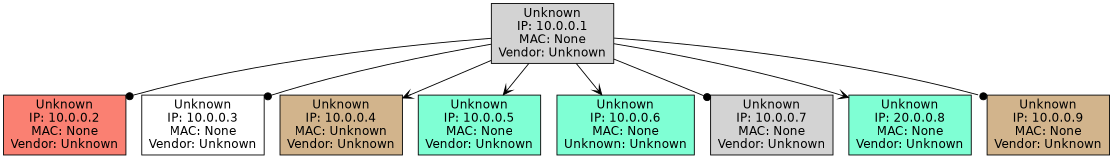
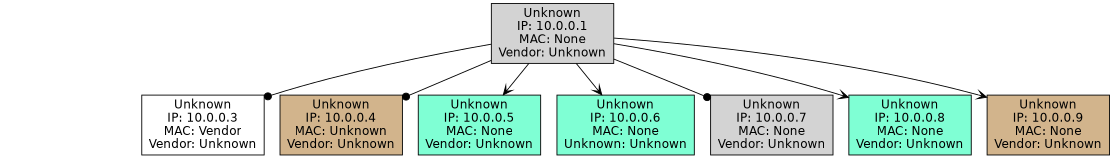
edge "Unknown IP: 10.0.0.1 MAC: None Vendor: Unknown" -> "Unknown IP: 10.0.0.9 MAC: None Vendor: Unknown": arrowhead dot -> vee
edge "Unknown IP: 10.0.0.1 MAC: None Vendor: Unknown" -> "Unknown IP: 10.0.0.4 MAC: Unknown Vendor: Unknown": arrowhead vee -> dot
node "Unknown IP: 10.0.0.2 MAC: None Vendor: Unknown": removed
node "Unknown IP: 10.0.0.3 MAC: None Vendor: Unknown": label "Unknown IP: 10.0.0.3 MAC: None Vendor: Unknown" -> "Unknown IP: 10.0.0.3 MAC: Vendor Vendor: Unknown"
node "Unknown IP: 20.0.0.8 MAC: None Vendor: Unknown": label "Unknown IP: 20.0.0.8 MAC: None Vendor: Unknown" -> "Unknown IP: 10.0.0.8 MAC: None Vendor: Unknown"
